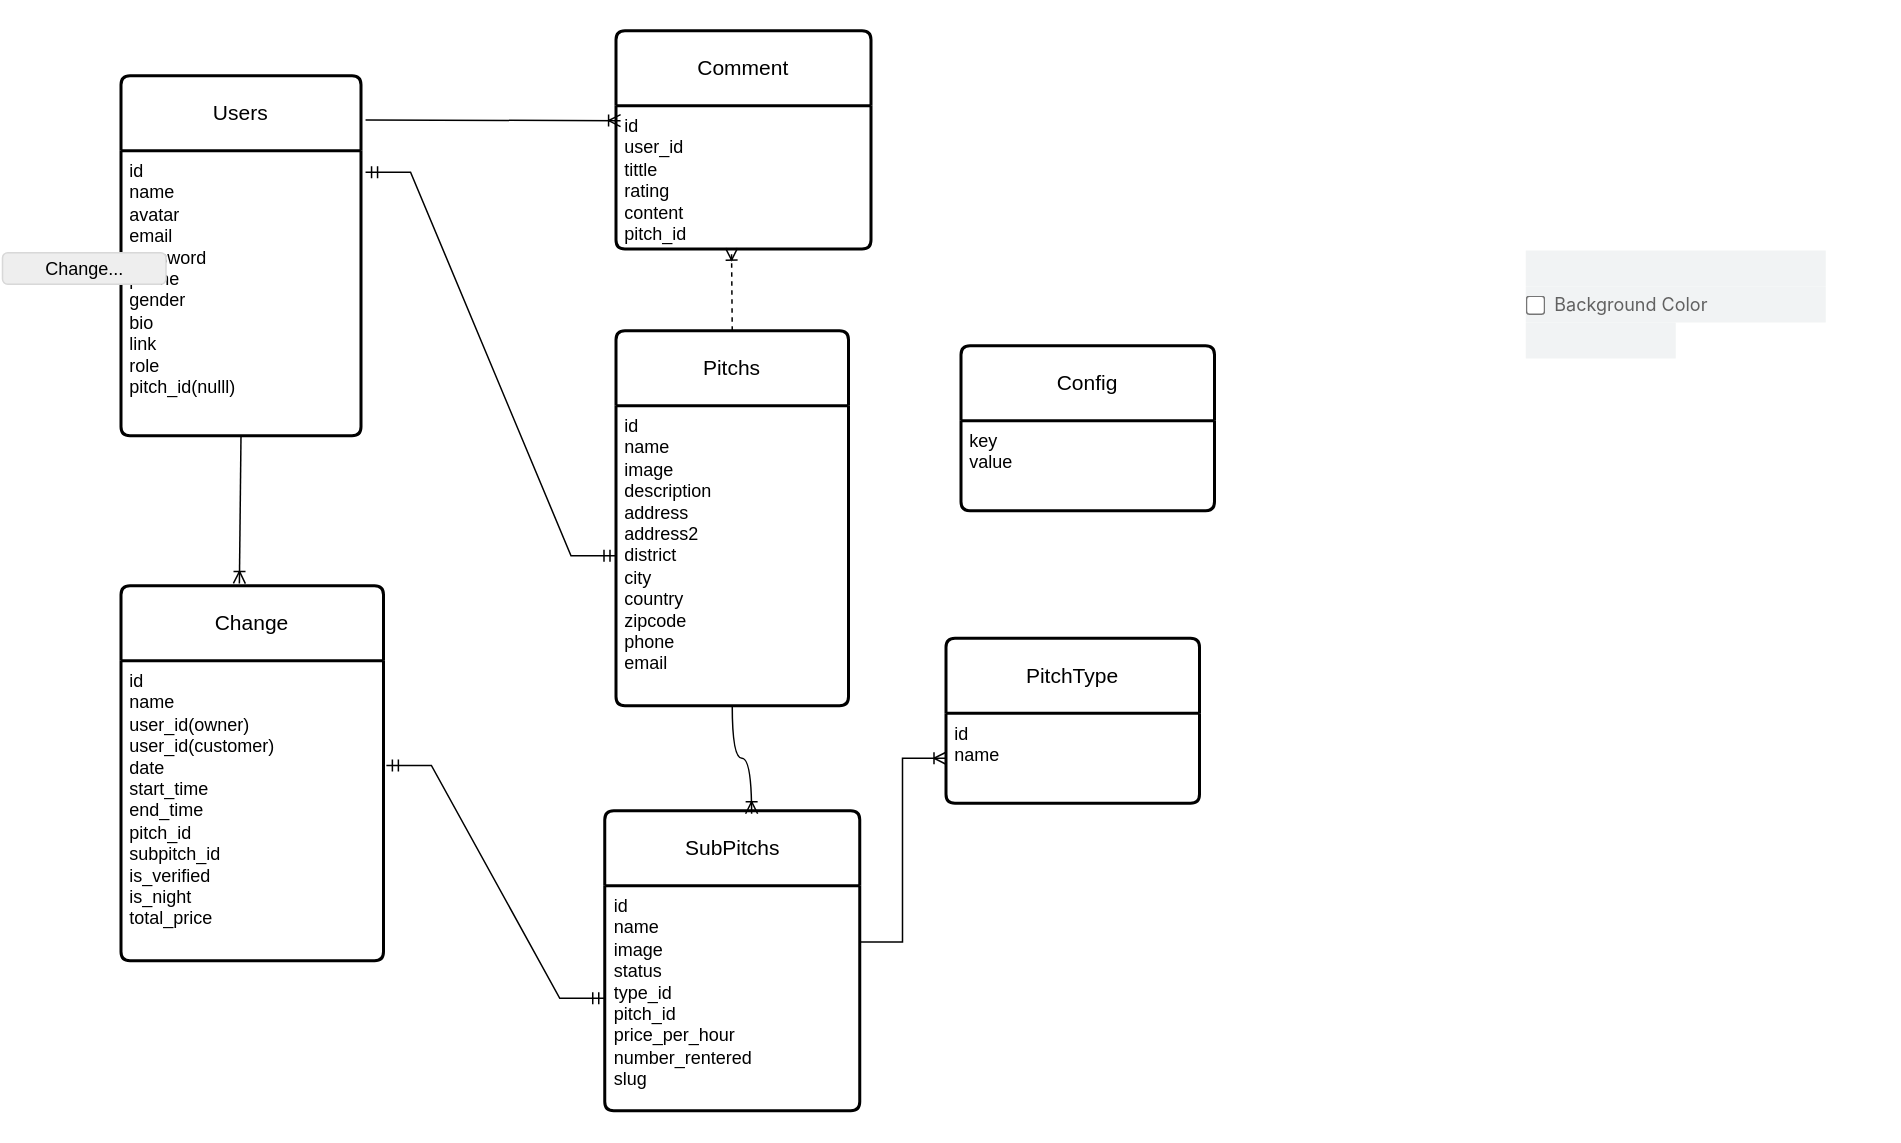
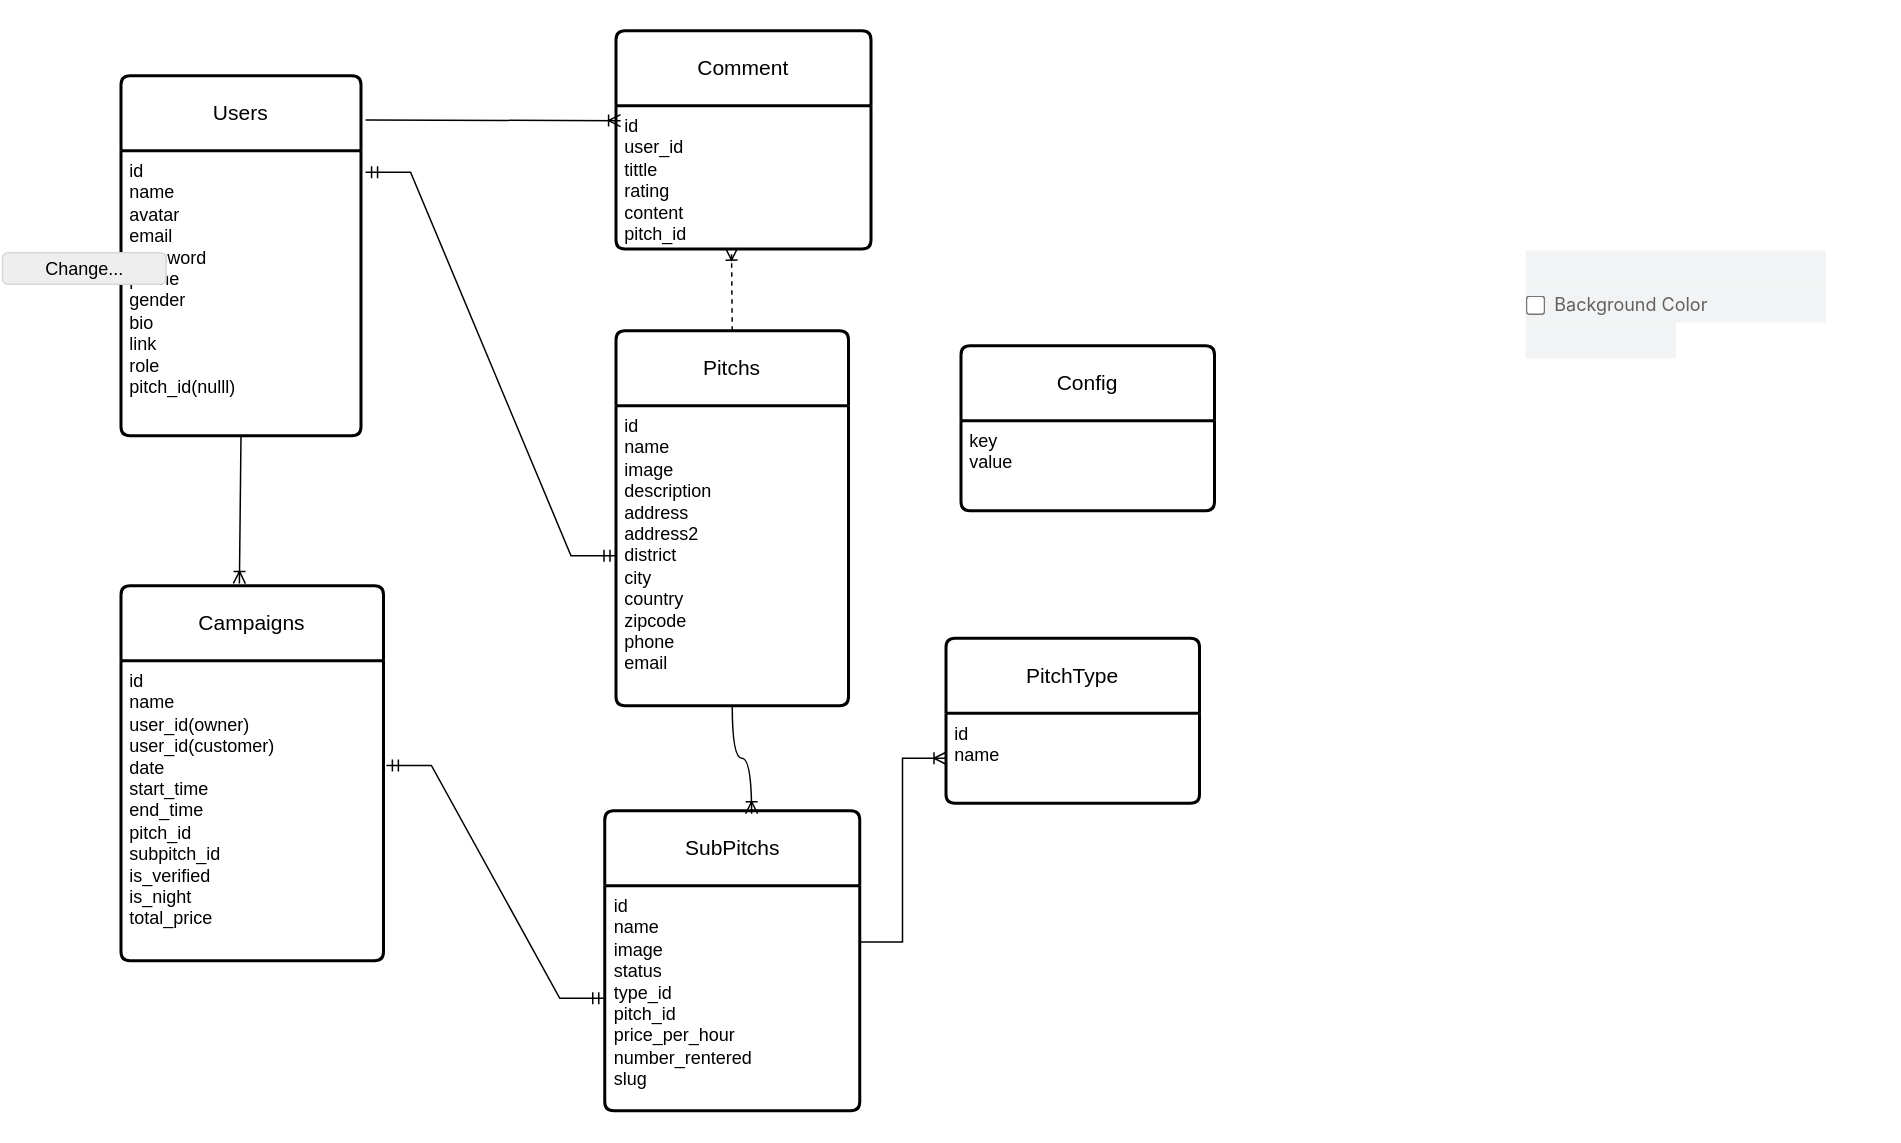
node "Change": label "Change" -> "Campaigns"
